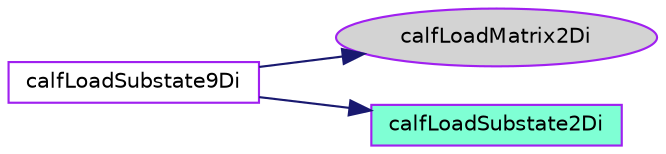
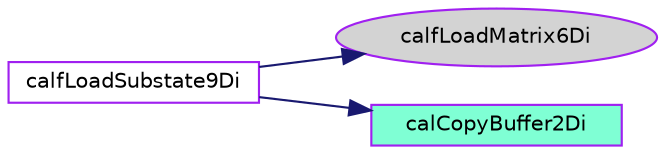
node "calfLoadMatrix2Di": label "calfLoadMatrix2Di" -> "calfLoadMatrix6Di"
node "calfLoadSubstate2Di": label "calfLoadSubstate2Di" -> "calCopyBuffer2Di"
